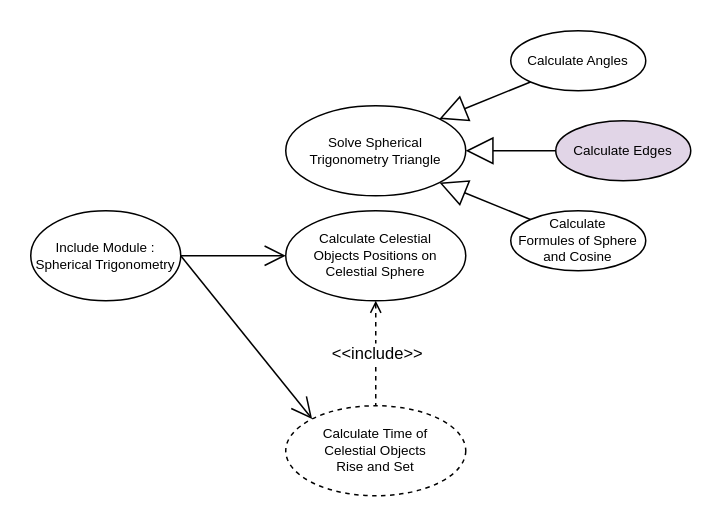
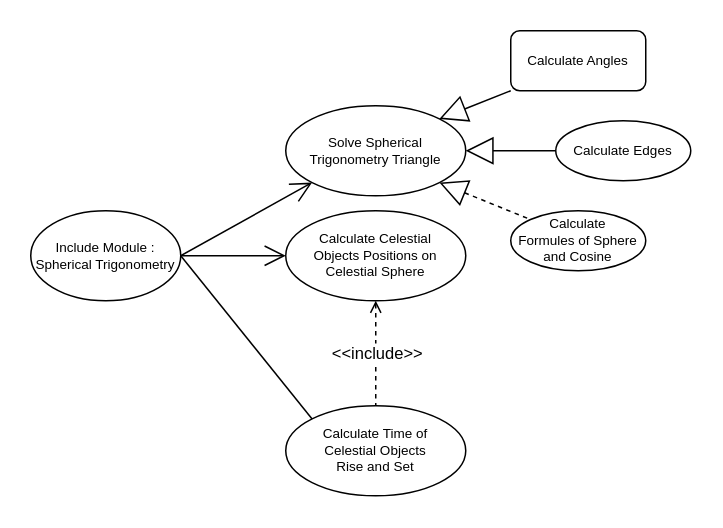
node "Calculate Angles": shape ellipse -> rounded rectangle
node "Calculate Edges": fillcolor #e1d5e7 -> #ffffff
edge "Calculate Formules of Sphere and Cosine" -> "Solve Spherical Trigonometry Triangle": style solid -> dashed
edge "Include Module : Spherical Trigonometry" -> "Solve Spherical Trigonometry Triangle": added
edge "Include Module : Spherical Trigonometry" -> "Calculate Time of Celestial Objects Rise and Set": arrowhead open -> none
node "Calculate Time of Celestial Objects Rise and Set": style dashed -> solid
